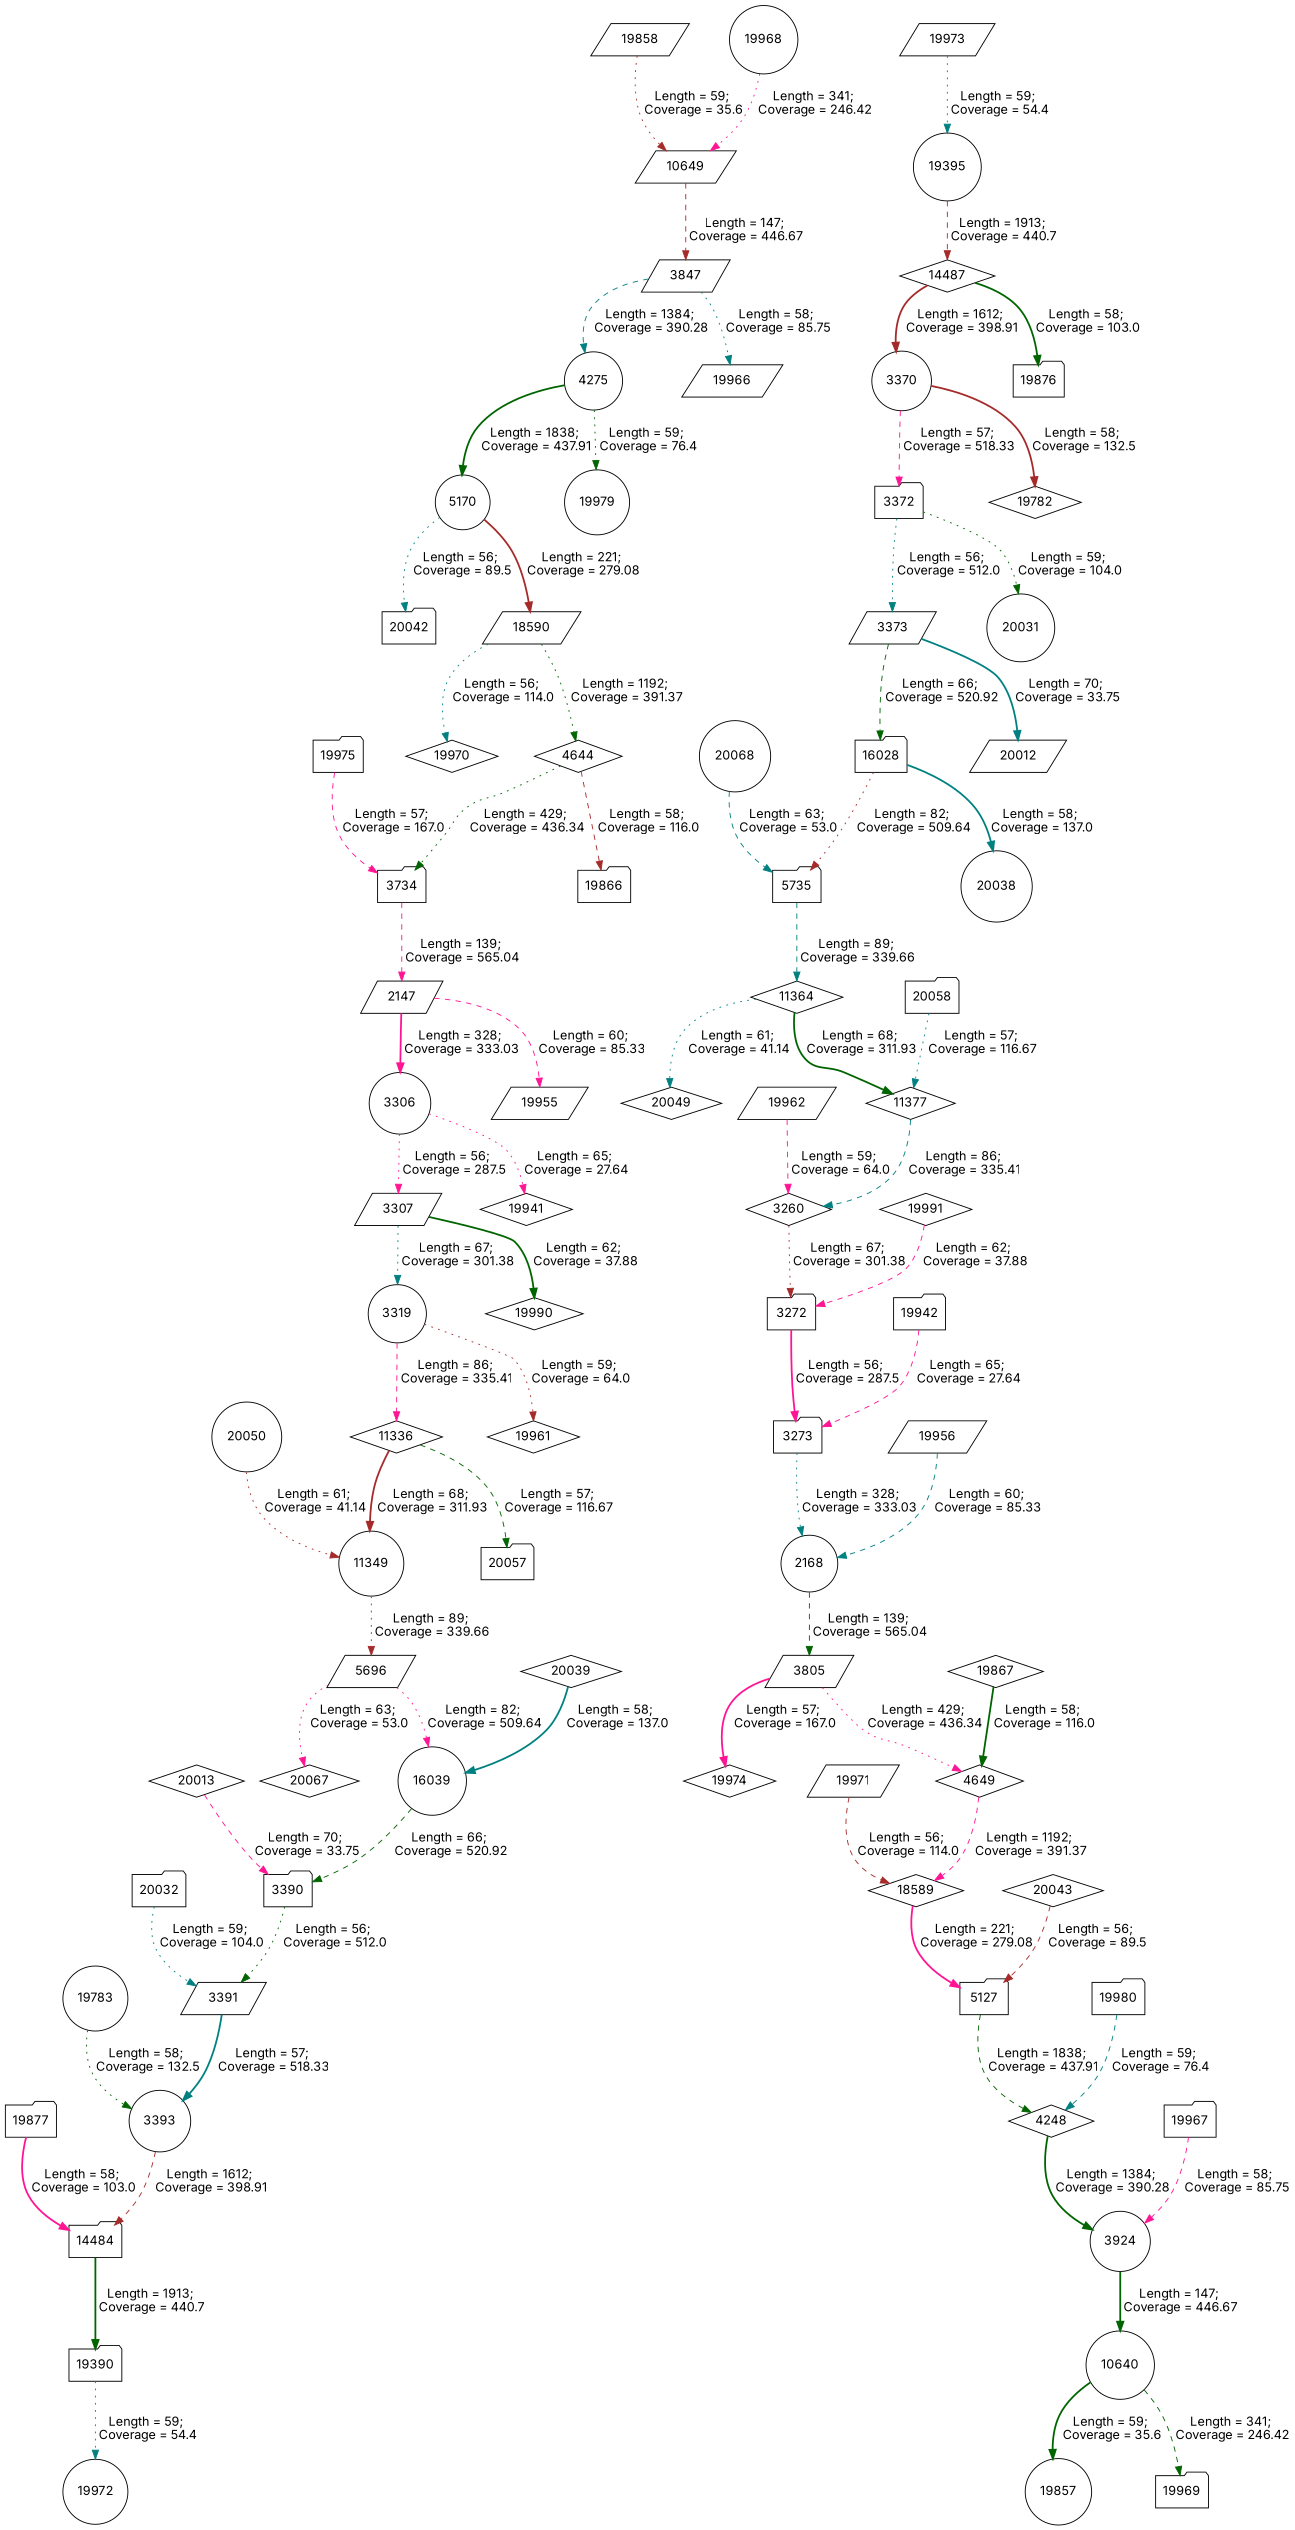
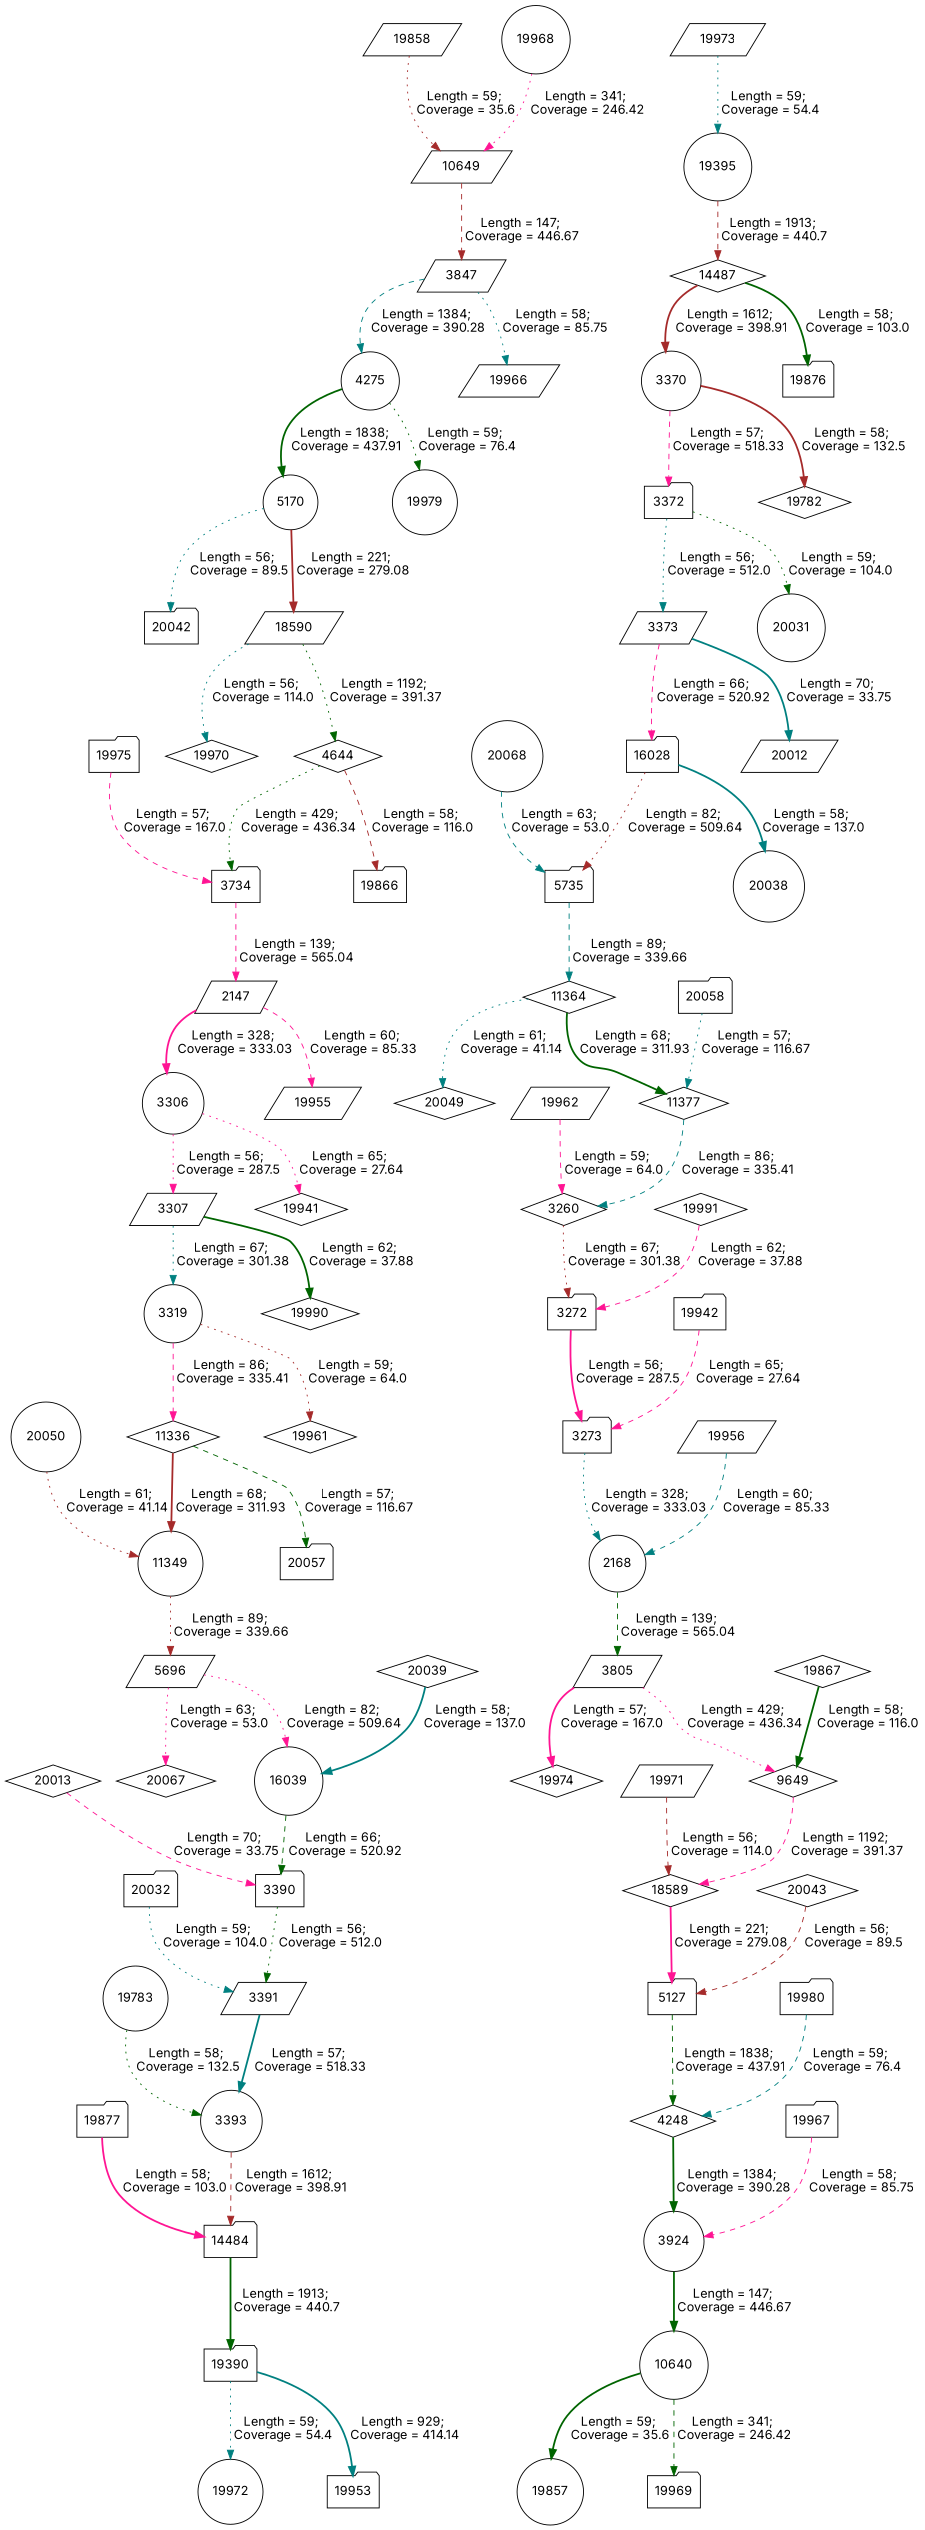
edge "3373" -> "16028": color darkgreen -> deeppink
node "4649": label "4649" -> "9649"
node "19953": added
